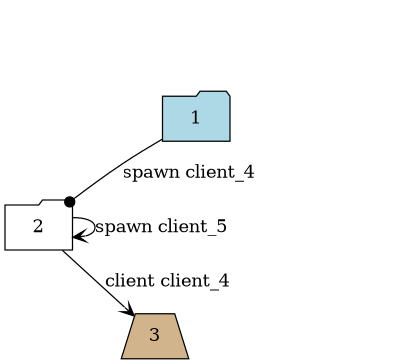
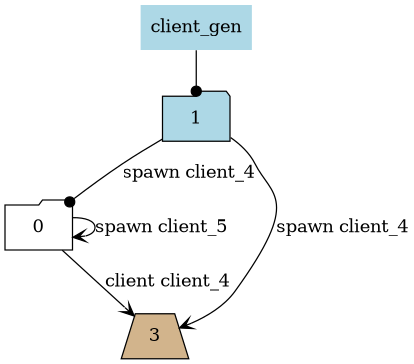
node "client_gen": added
node "2": label "2" -> "0"
edge "1" -> "3": added, label "spawn client_4"
